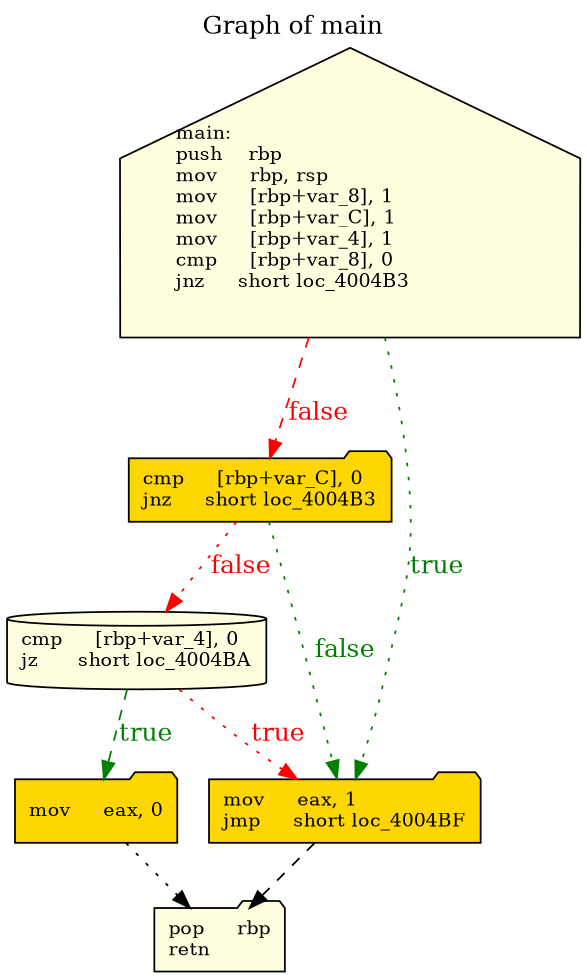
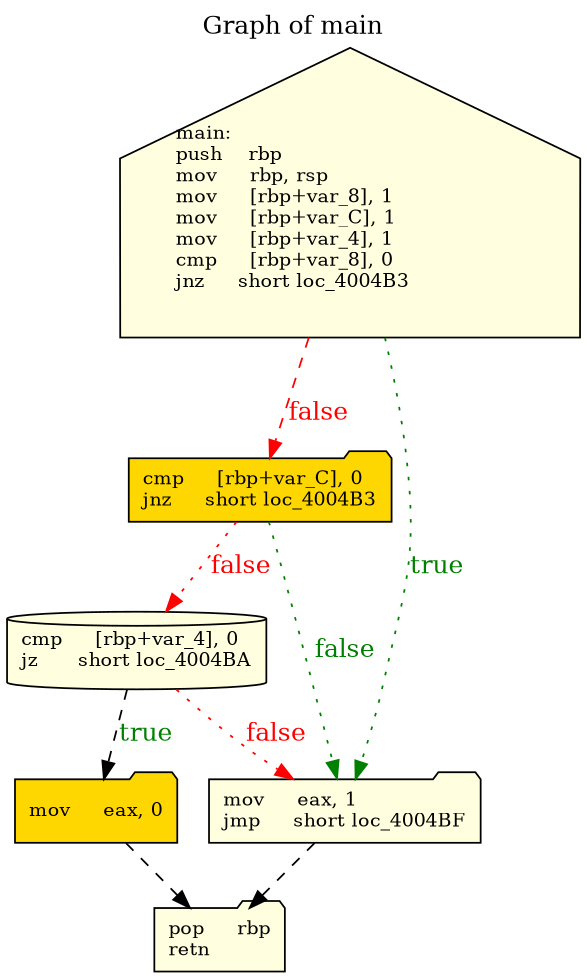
edge "cmp     [rbp+var_4], 0 jz      short loc_4004BA" -> "mov     eax, 0": color #008000 -> #000000
edge "cmp     [rbp+var_4], 0 jz      short loc_4004BA" -> "mov     eax, 1 jmp     short loc_4004BF": label "true" -> "false"
node "mov     eax, 1 jmp     short loc_4004BF": fillcolor gold -> lightyellow
edge "mov     eax, 0" -> "pop     rbp retn": style dotted -> dashed
